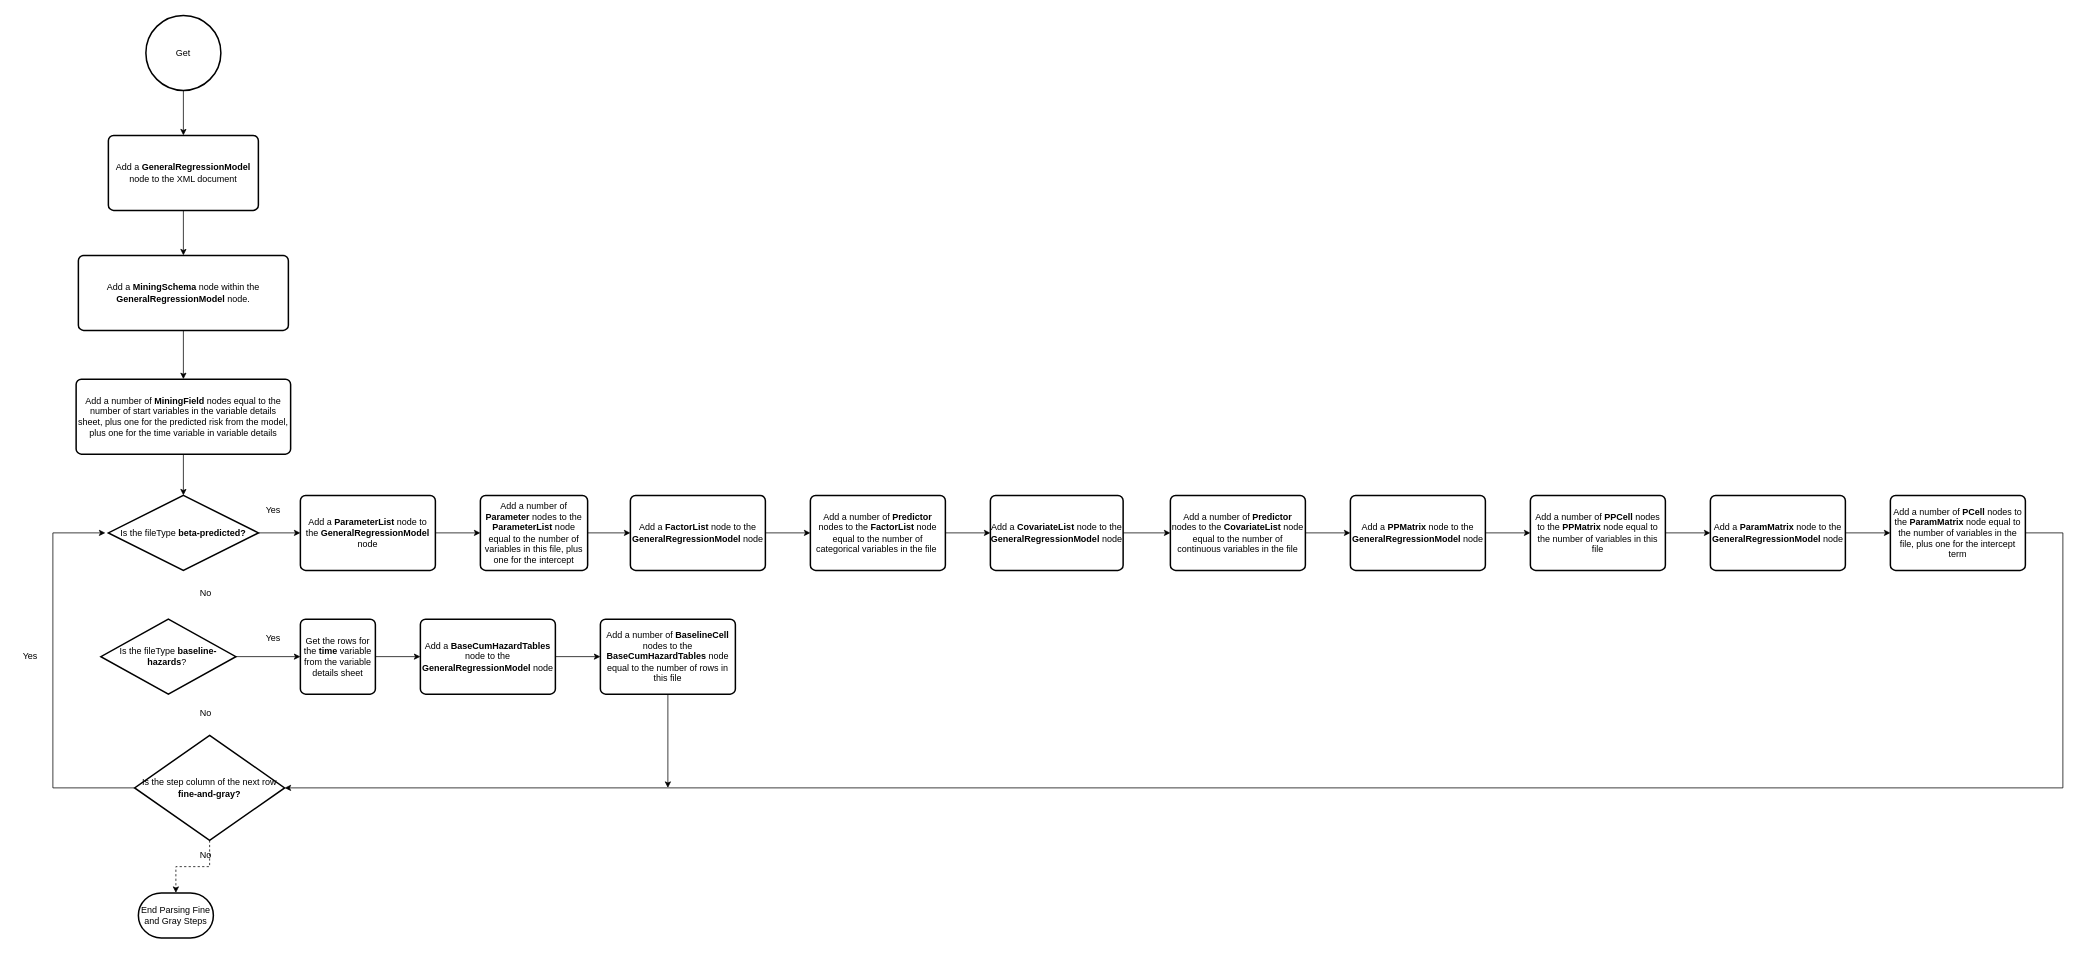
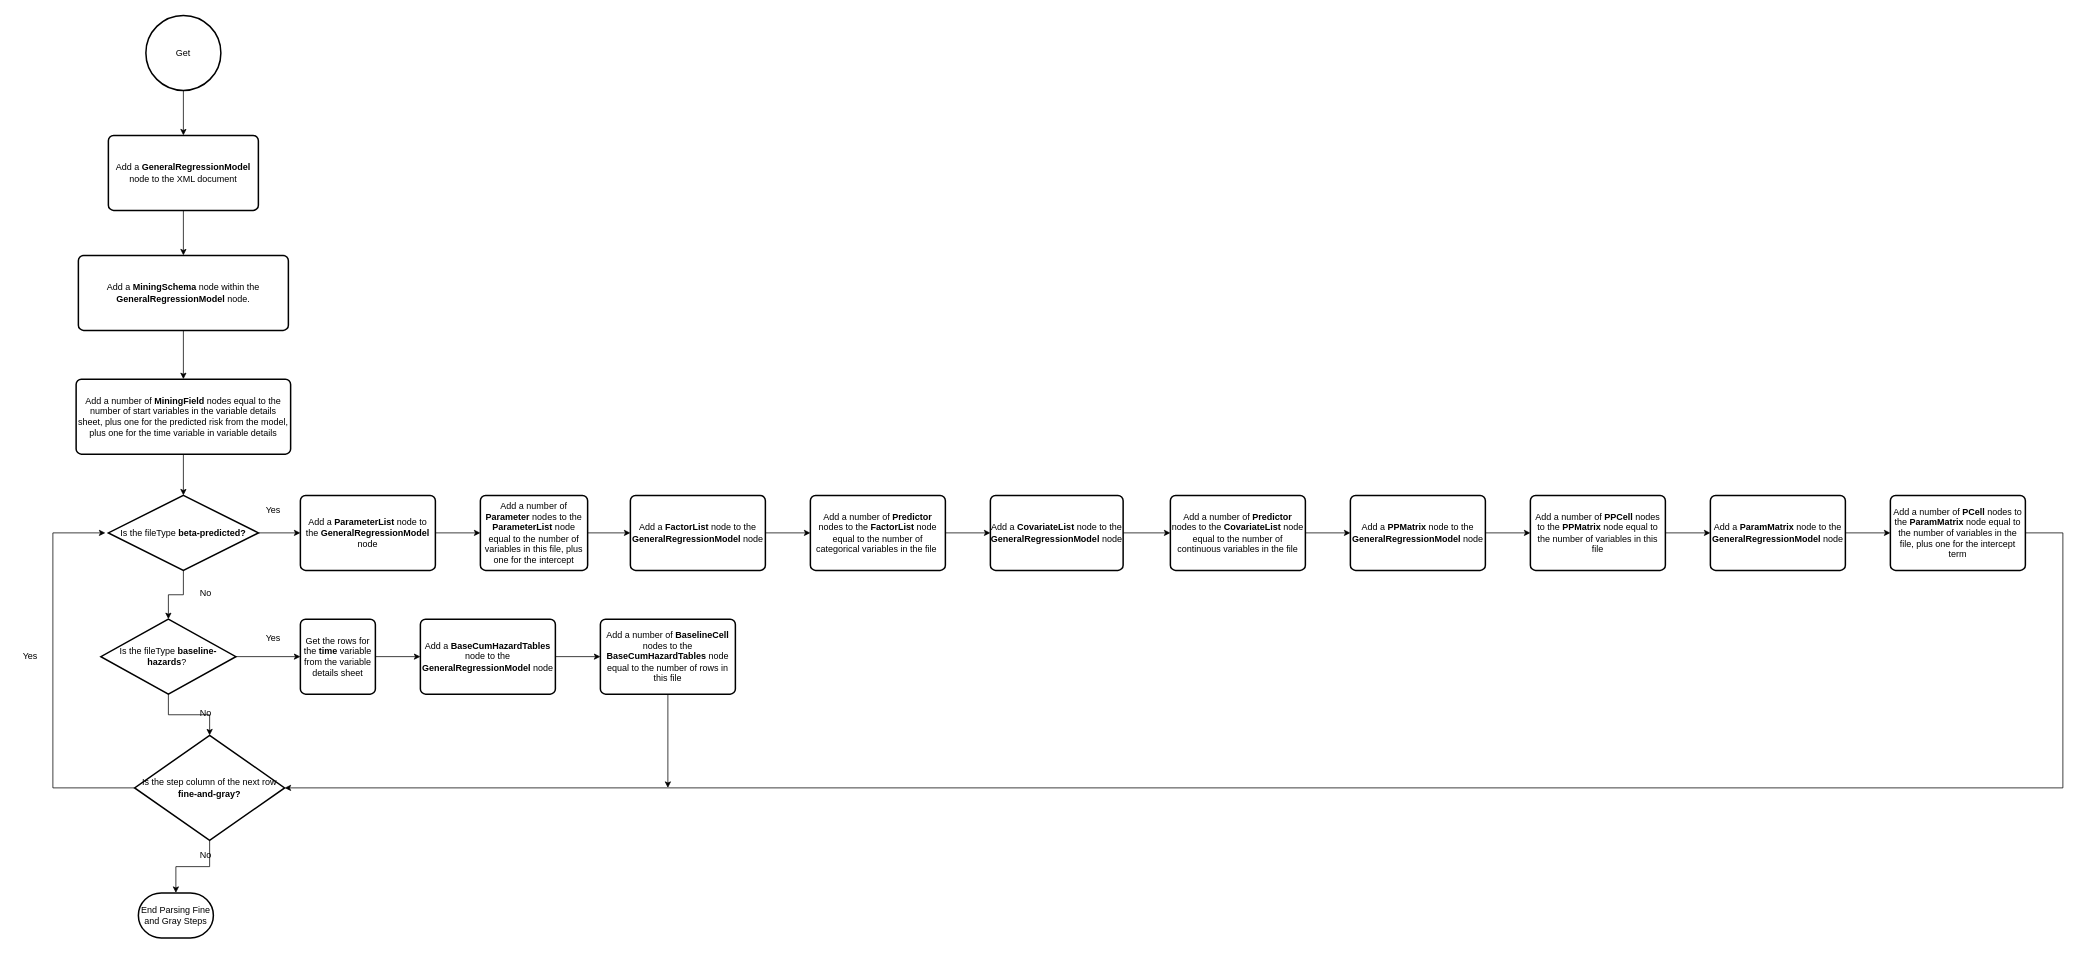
edge "Is the fileType beta-predicted?" -> "Is the fileType baseline-hazards?": added
edge "Is the fileType baseline-hazards?" -> "Is the step column of the next row fine-and-gray?": added
edge "Is the step column of the next row fine-and-gray?" -> "End Parsing Fine and Gray Steps": style dashed -> solid
